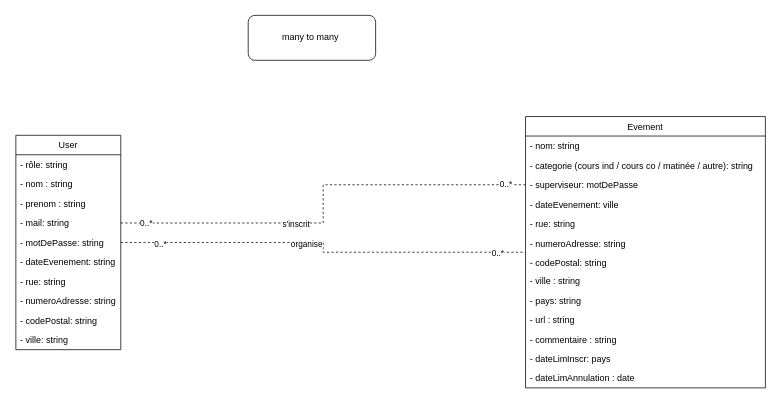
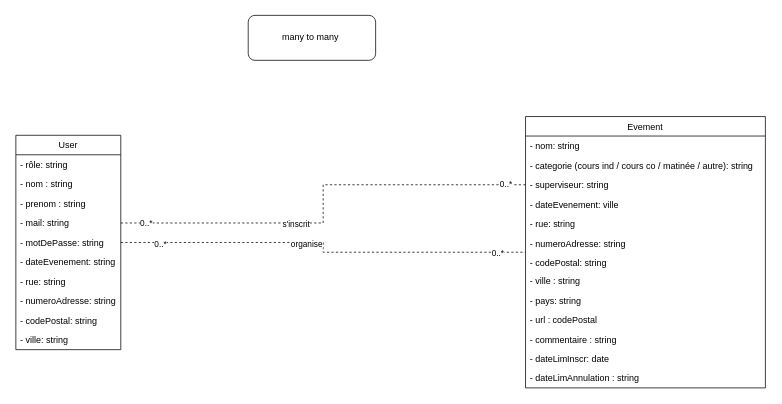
node "- superviseur: motDePasse": label "- superviseur: motDePasse" -> "- superviseur: string"
node "- url : string": label "- url : string" -> "- url : codePostal"
node "- dateLimInscr: pays": label "- dateLimInscr: pays" -> "- dateLimInscr: date"
node "- dateLimAnnulation : date": label "- dateLimAnnulation : date" -> "- dateLimAnnulation : string"
